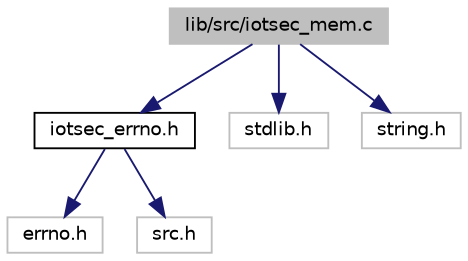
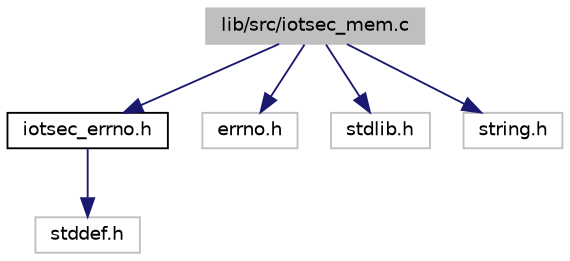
edge "iotsec_errno.h" -> "errno.h": now "lib/src/iotsec_mem.c" -> "errno.h"
node "src.h": label "src.h" -> "stddef.h"
